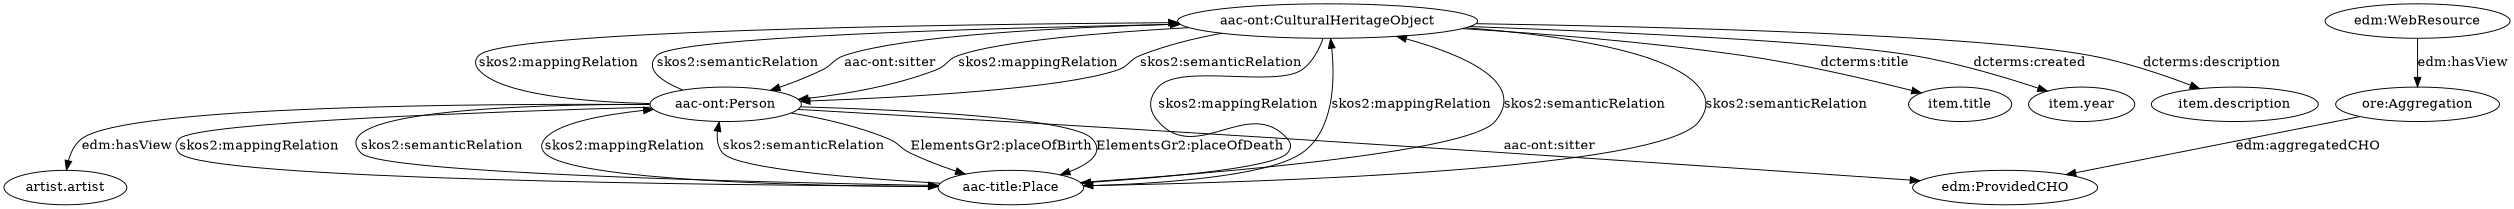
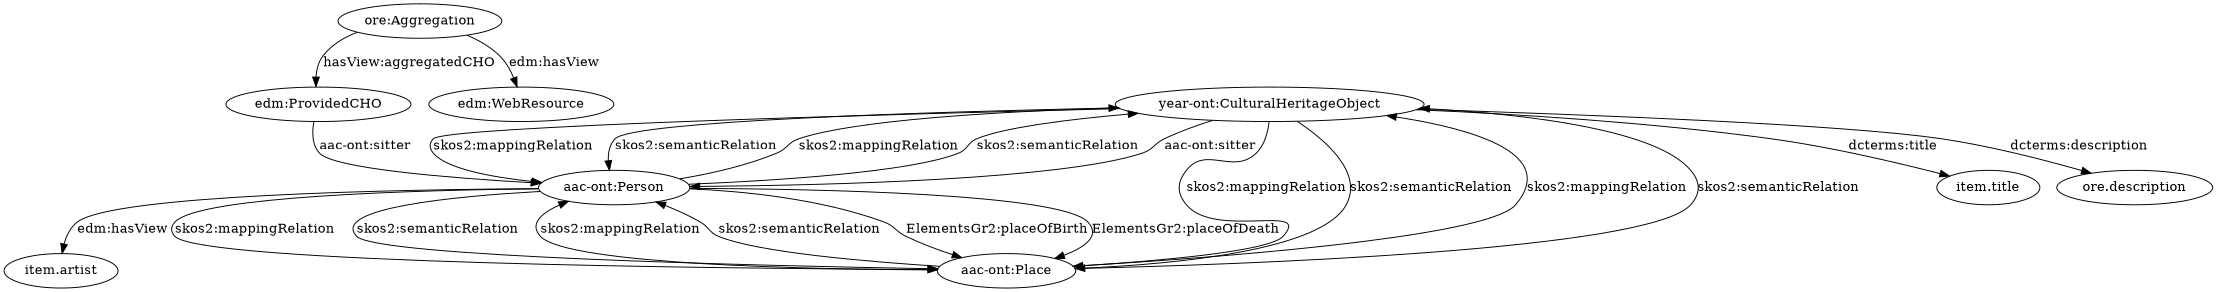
node "aac-ont:CulturalHeritageObject": label "aac-ont:CulturalHeritageObject" -> "year-ont:CulturalHeritageObject"
edge "edm:WebResource" -> "ore:Aggregation": reversed
node "item.year": removed
node "item.description": label "item.description" -> "ore.description"
edge "aac-ont:Person" -> "edm:ProvidedCHO": reversed
edge "ore:Aggregation" -> "edm:ProvidedCHO": label "edm:aggregatedCHO" -> "hasView:aggregatedCHO"
node "artist.artist": label "artist.artist" -> "item.artist"
node "aac-title:Place": label "aac-title:Place" -> "aac-ont:Place"
